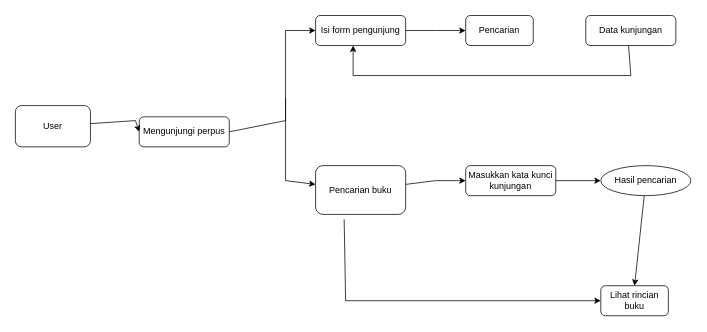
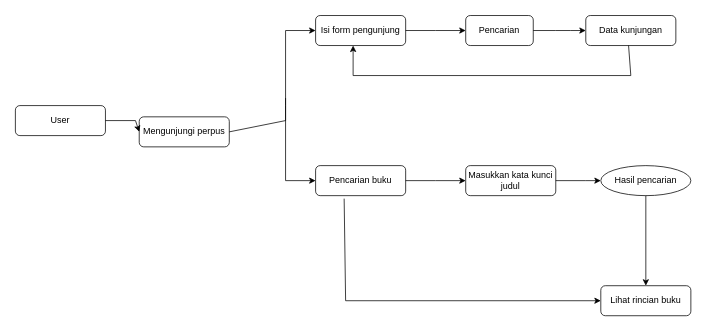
edge "Pencarian" -> "Data kunjungan": added
node "User": size 75x41 -> 90x30
node "Masukkan kata kunci kunjungan": label "Masukkan kata kunci kunjungan" -> "Masukkan kata kunci judul"
node "Pencarian buku": size 90x49 -> 90x30
node "Lihat rincian buku": size 68x30 -> 90x30
